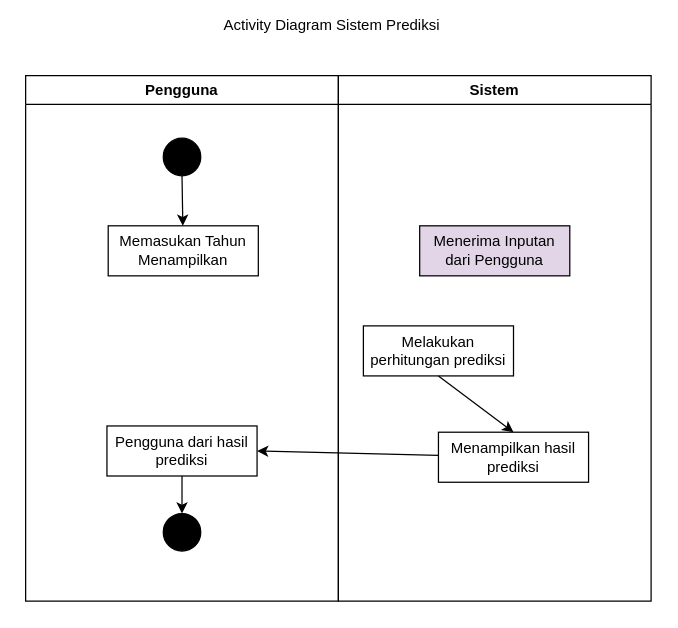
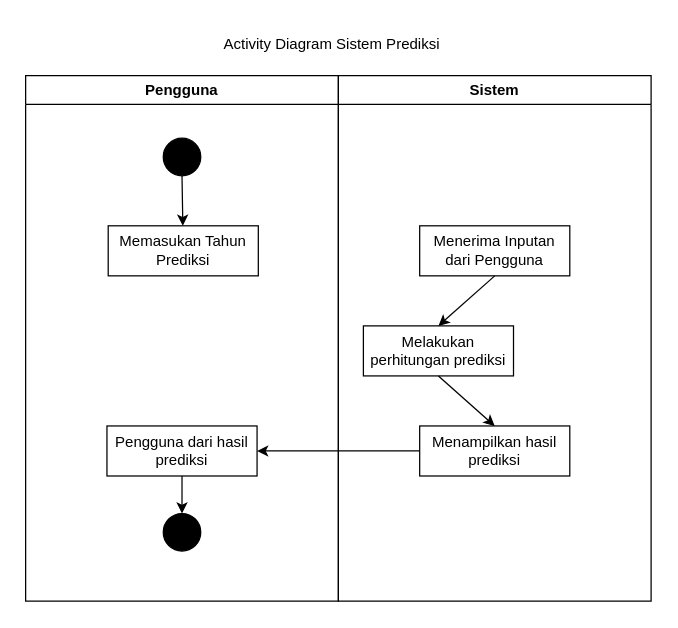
node "Activity Diagram Sistem Prediksi": moved (332, 26) -> (332, 44)
node "Memasukan Tahun Menampilkan": label "Memasukan Tahun Menampilkan" -> "Memasukan Tahun Prediksi"
node "Menerima Inputan dari Pengguna": fillcolor #e1d5e7 -> #ffffff
edge "Menerima Inputan dari Pengguna" -> "Melakukan perhitungan prediksi": added
node "Menampilkan hasil prediksi": moved (513, 457) -> (494, 451)
